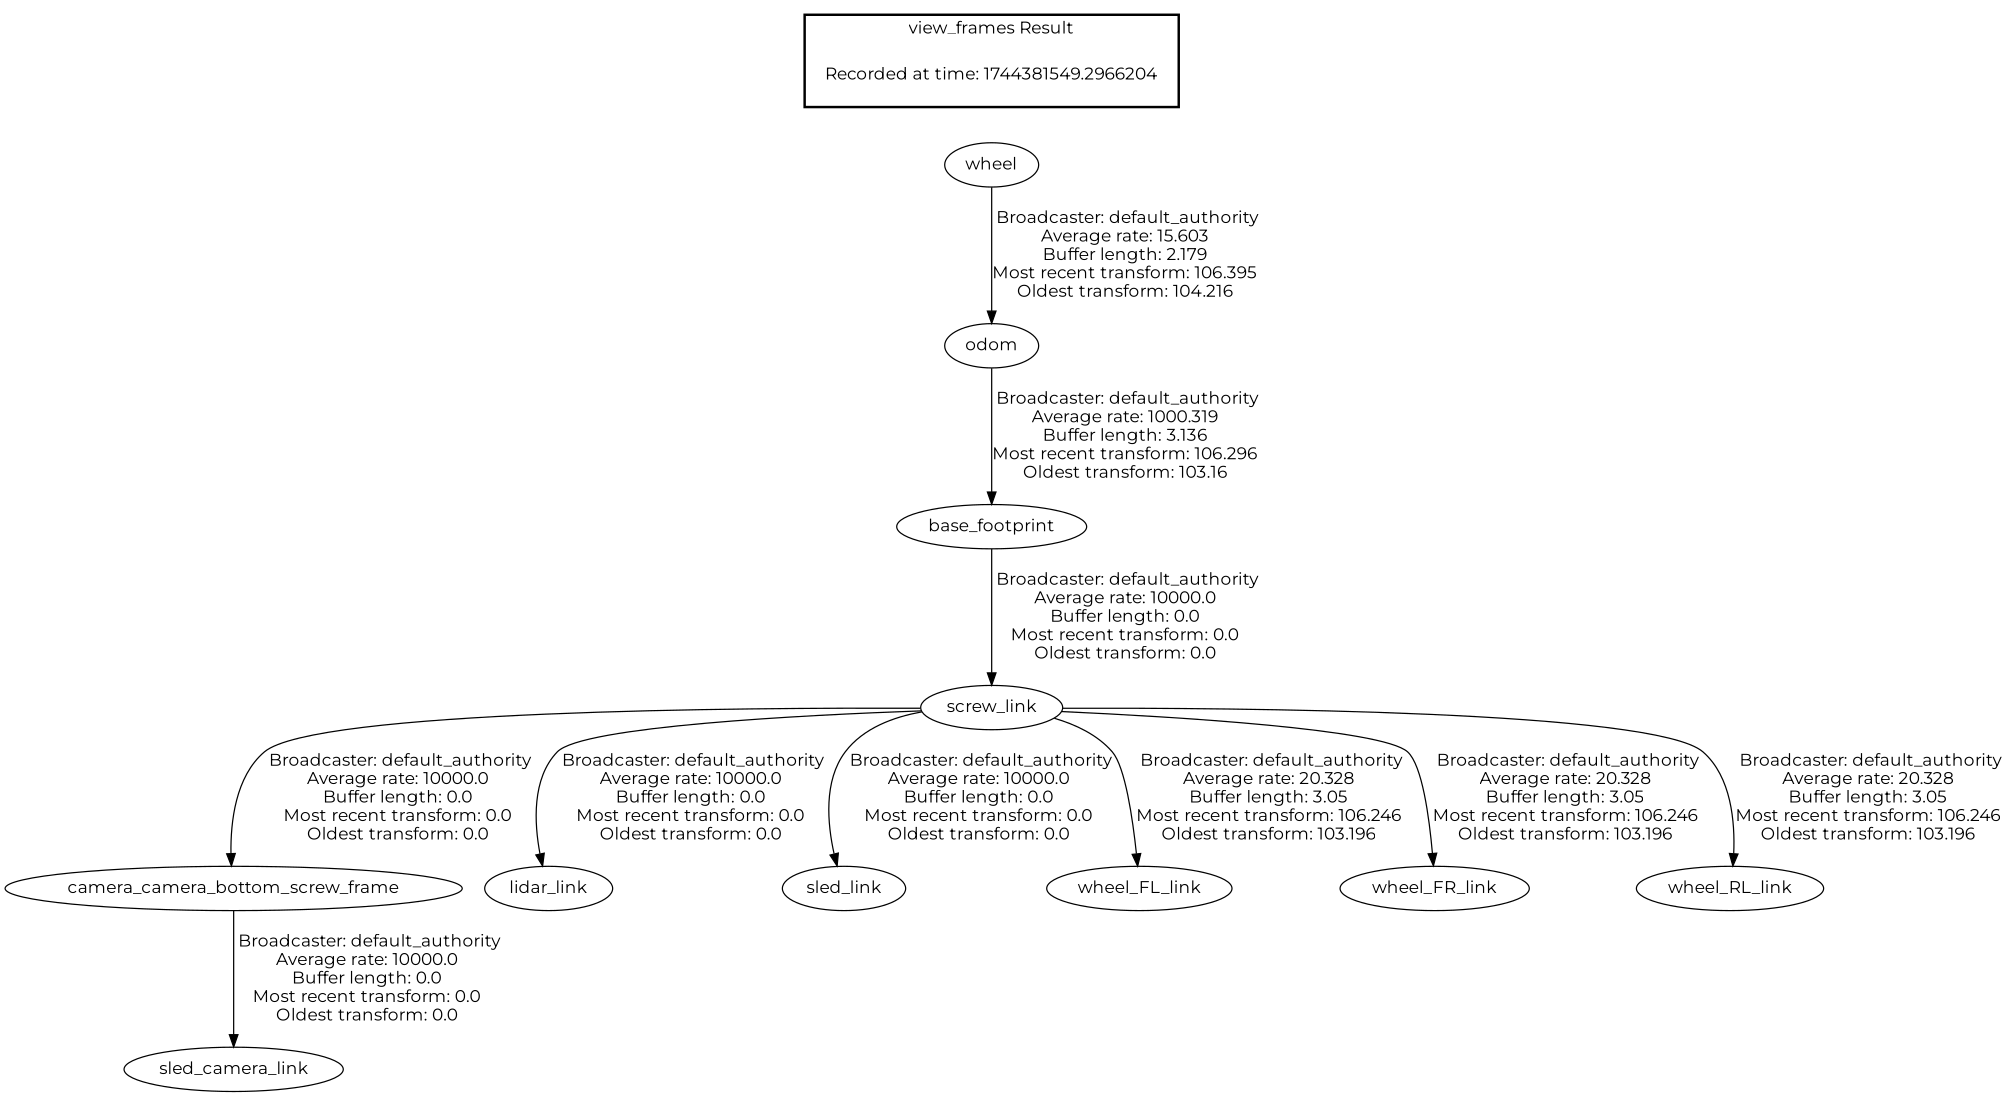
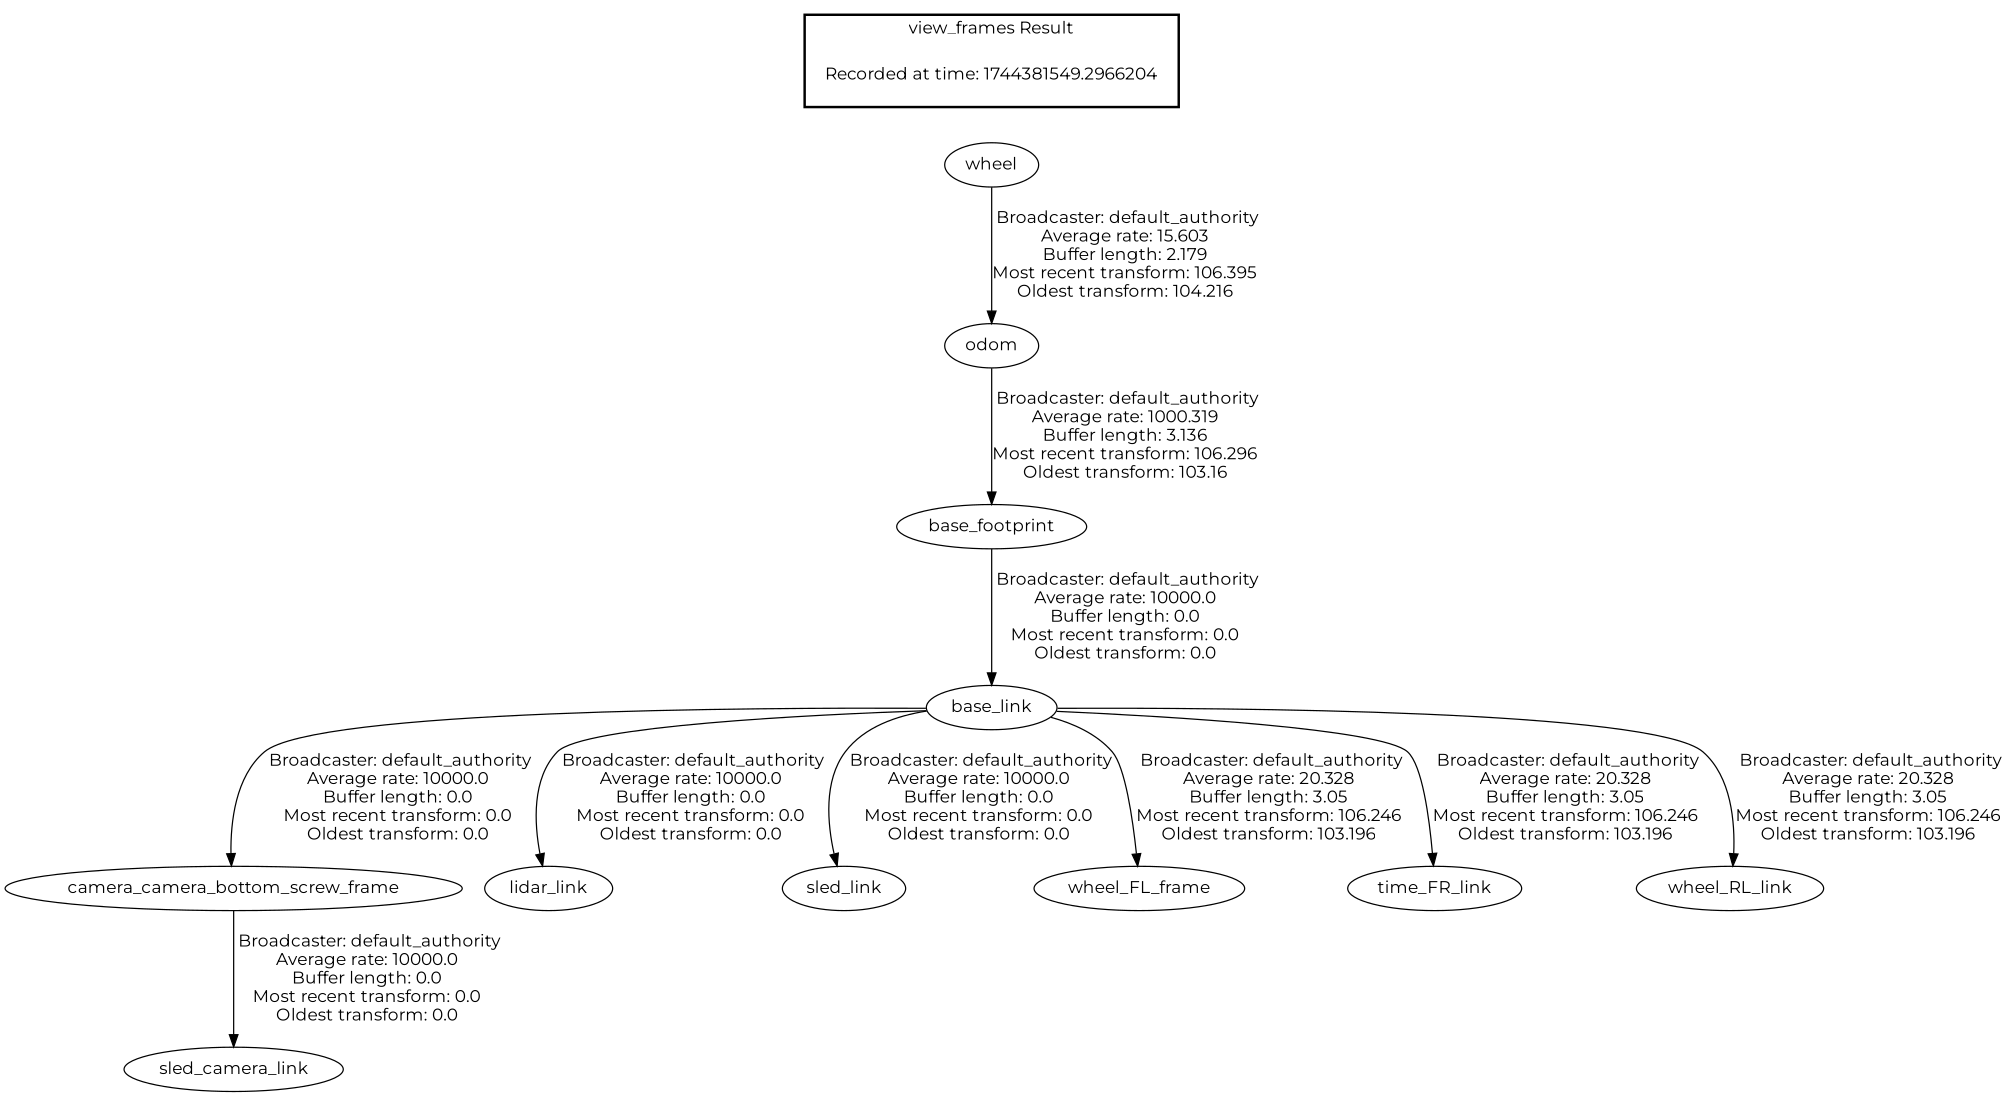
node "screw_link": label "screw_link" -> "base_link"
node "wheel_FL_link": label "wheel_FL_link" -> "wheel_FL_frame"
node "wheel_FR_link": label "wheel_FR_link" -> "time_FR_link"
